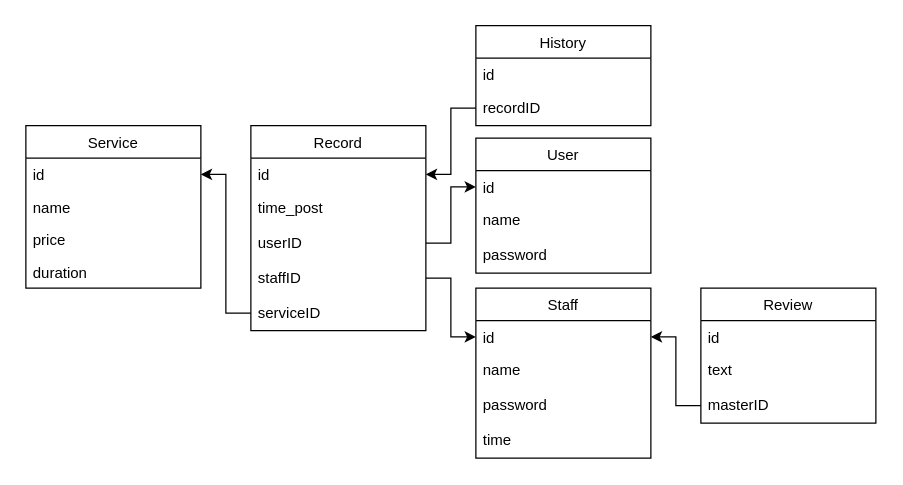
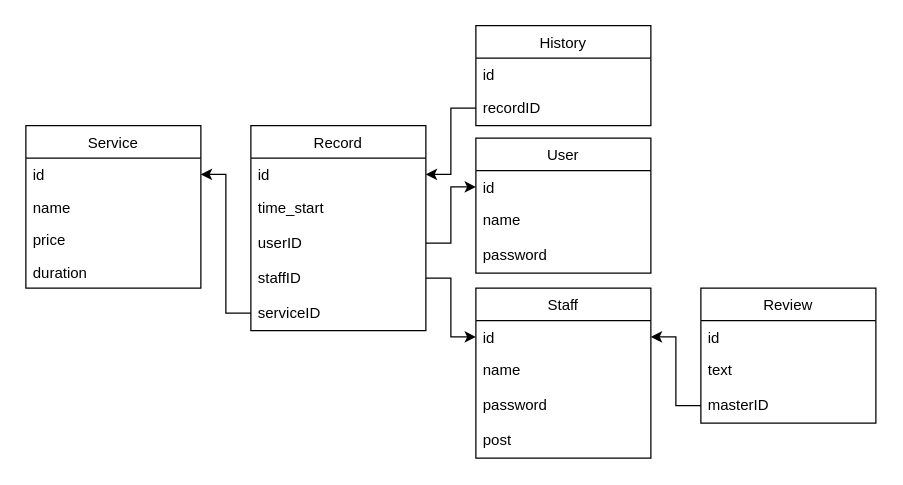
node "time_post": label "time_post" -> "time_start"
node "time": label "time" -> "post"
